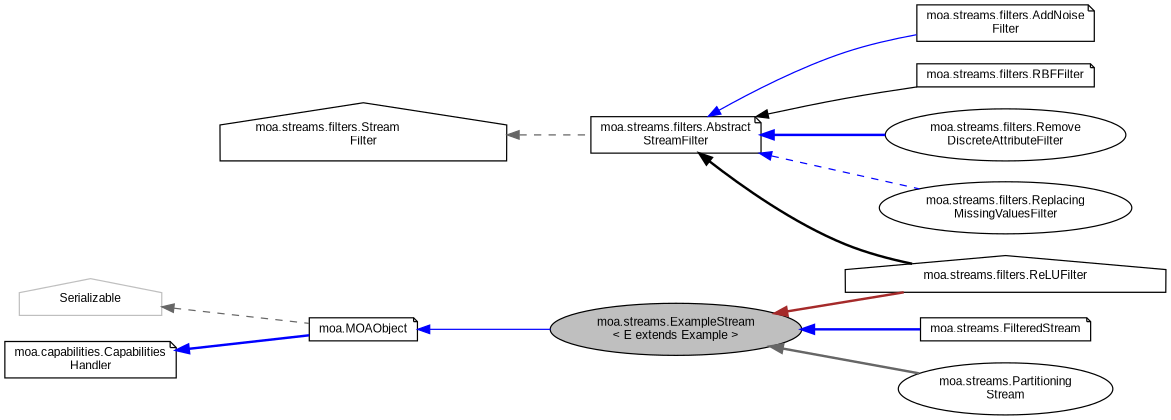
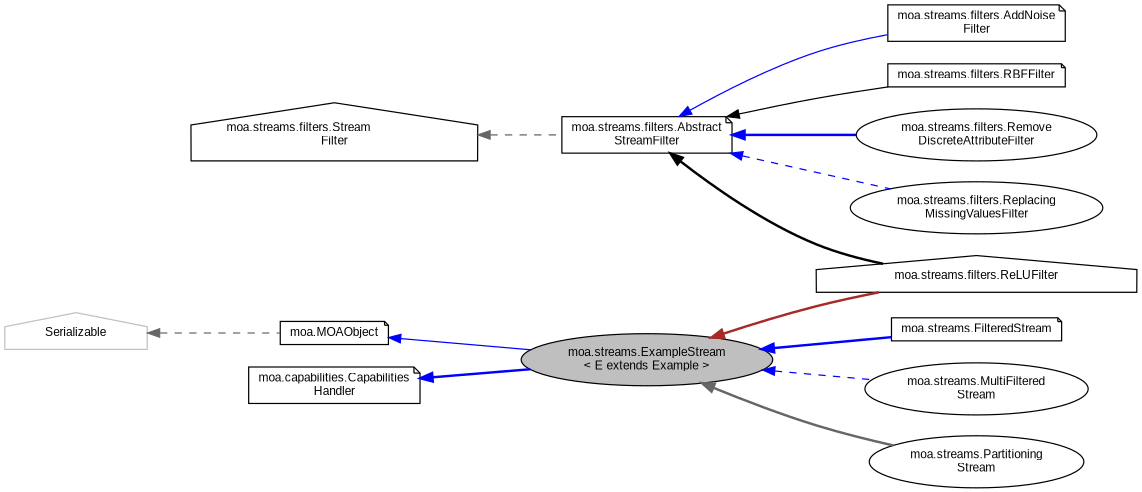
edge "moa.MOAObject" -> "moa.capabilities.Capabilities Handler": now "moa.streams.ExampleStream < E extends Example >" -> "moa.capabilities.Capabilities Handler"
node "moa.streams.MultiFiltered Stream": added
